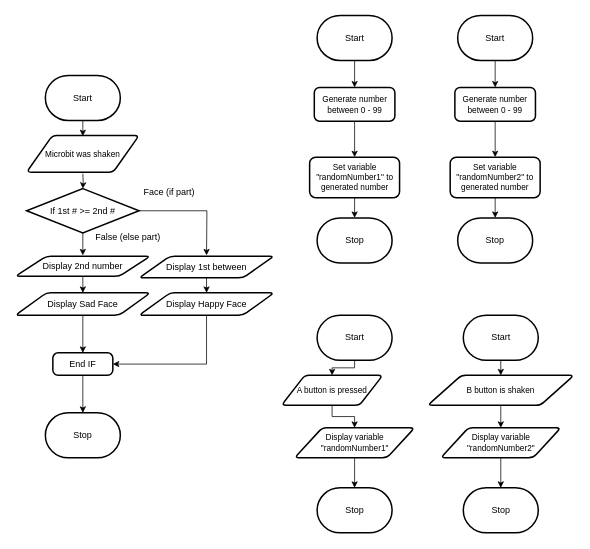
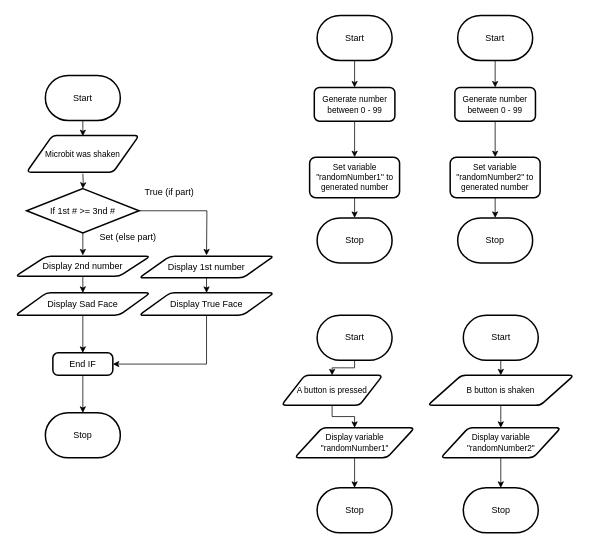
node "Face (if part)": label "Face (if part)" -> "True (if part)"
node "If 1st # >= 2nd #": label "If 1st # >= 2nd #" -> "If 1st # >= 3nd #"
node "False (else part)": label "False (else part)" -> "Set (else part)"
node "Display 1st between": label "Display 1st between" -> "Display 1st number"
node "Display Happy Face": label "Display Happy Face" -> "Display True Face"
